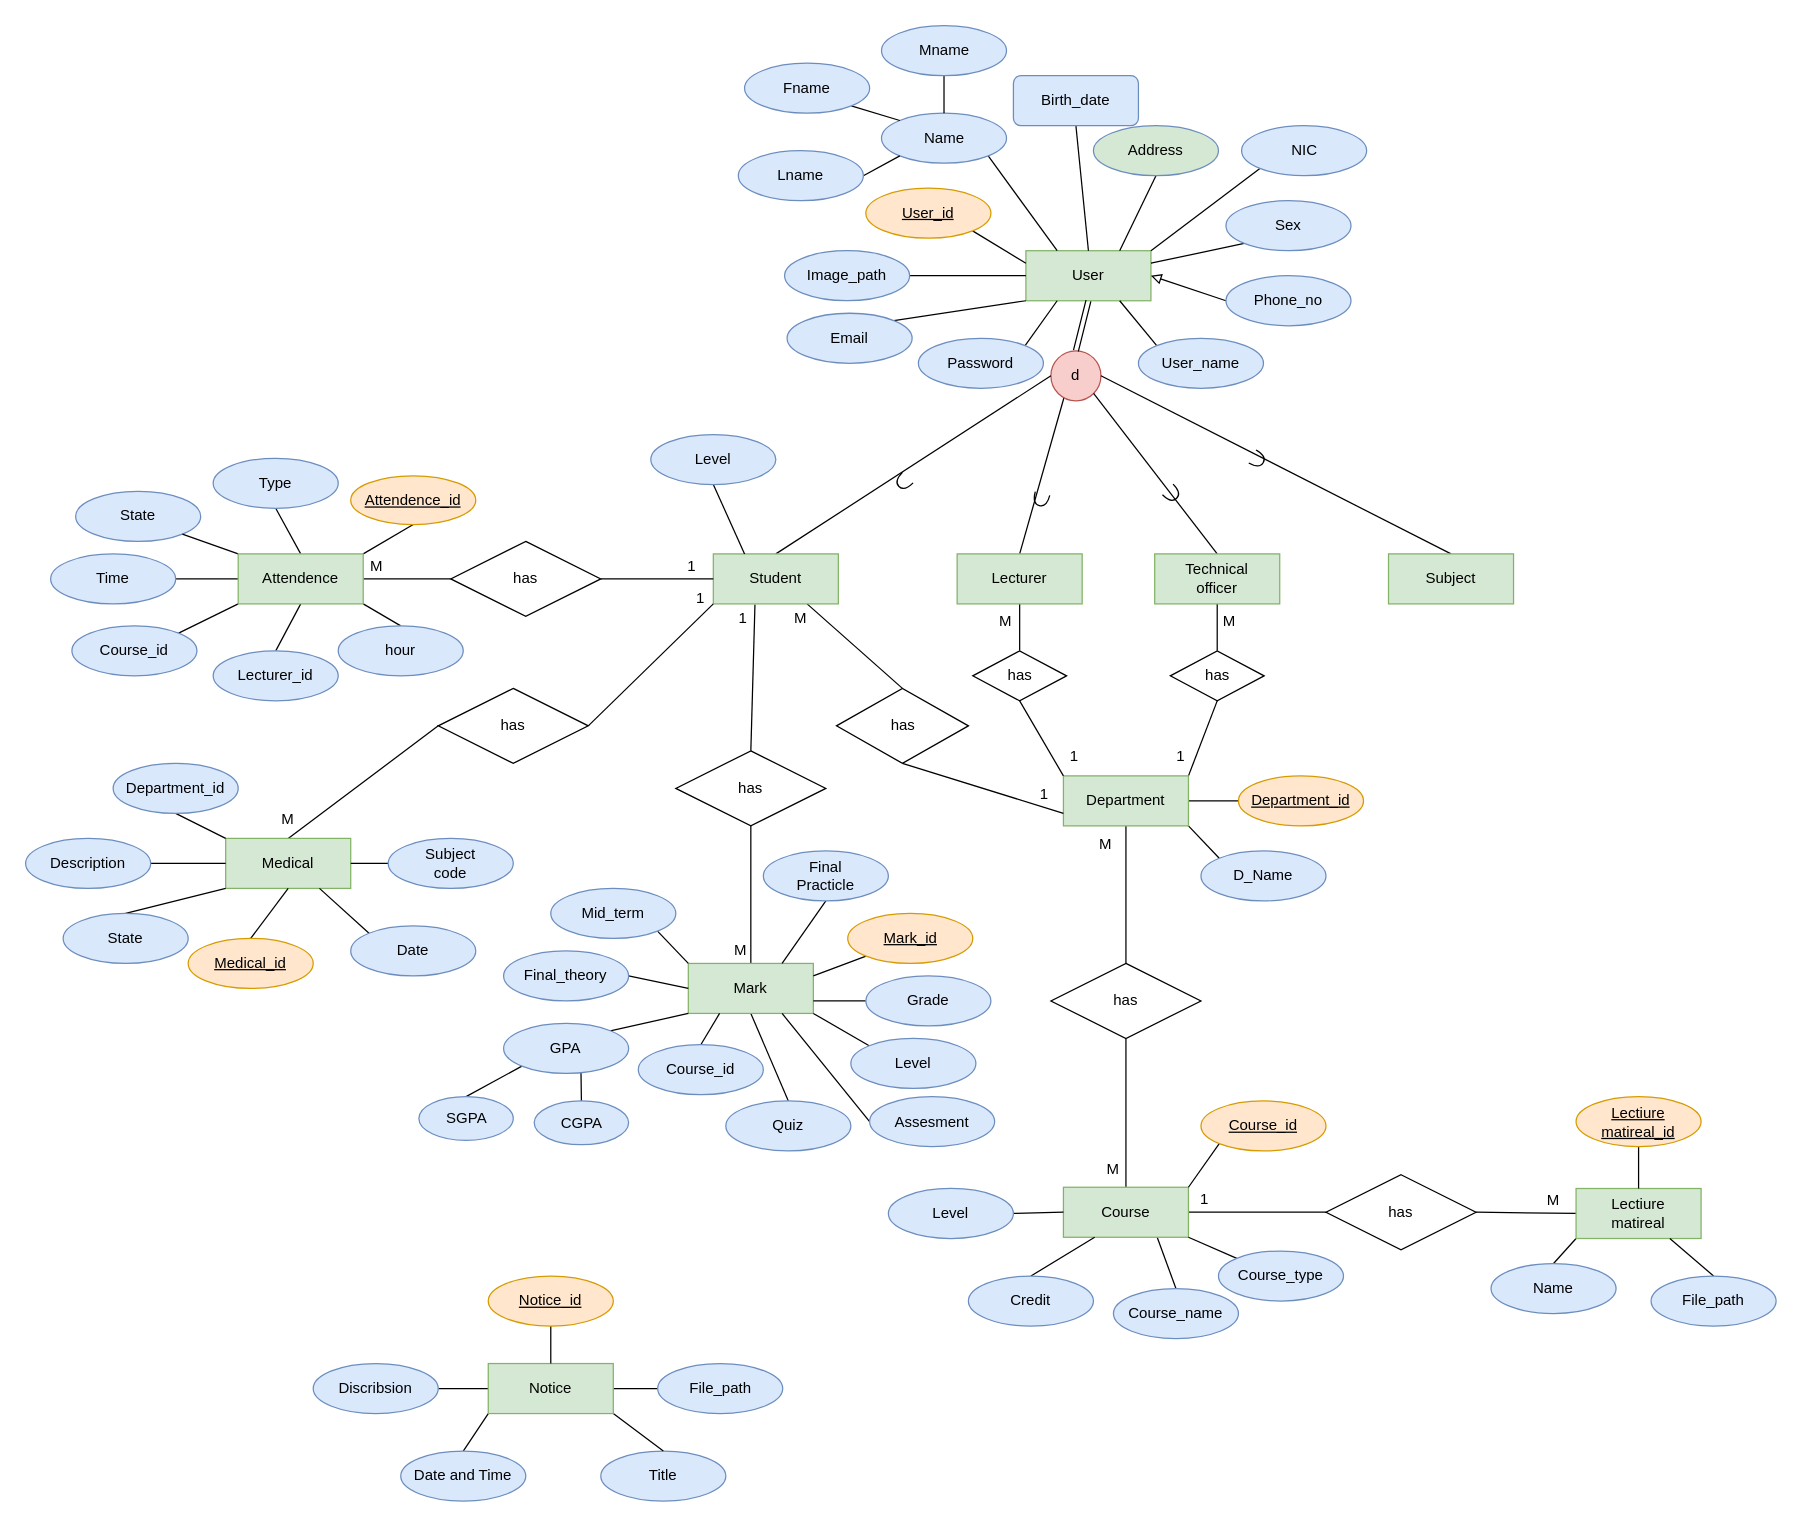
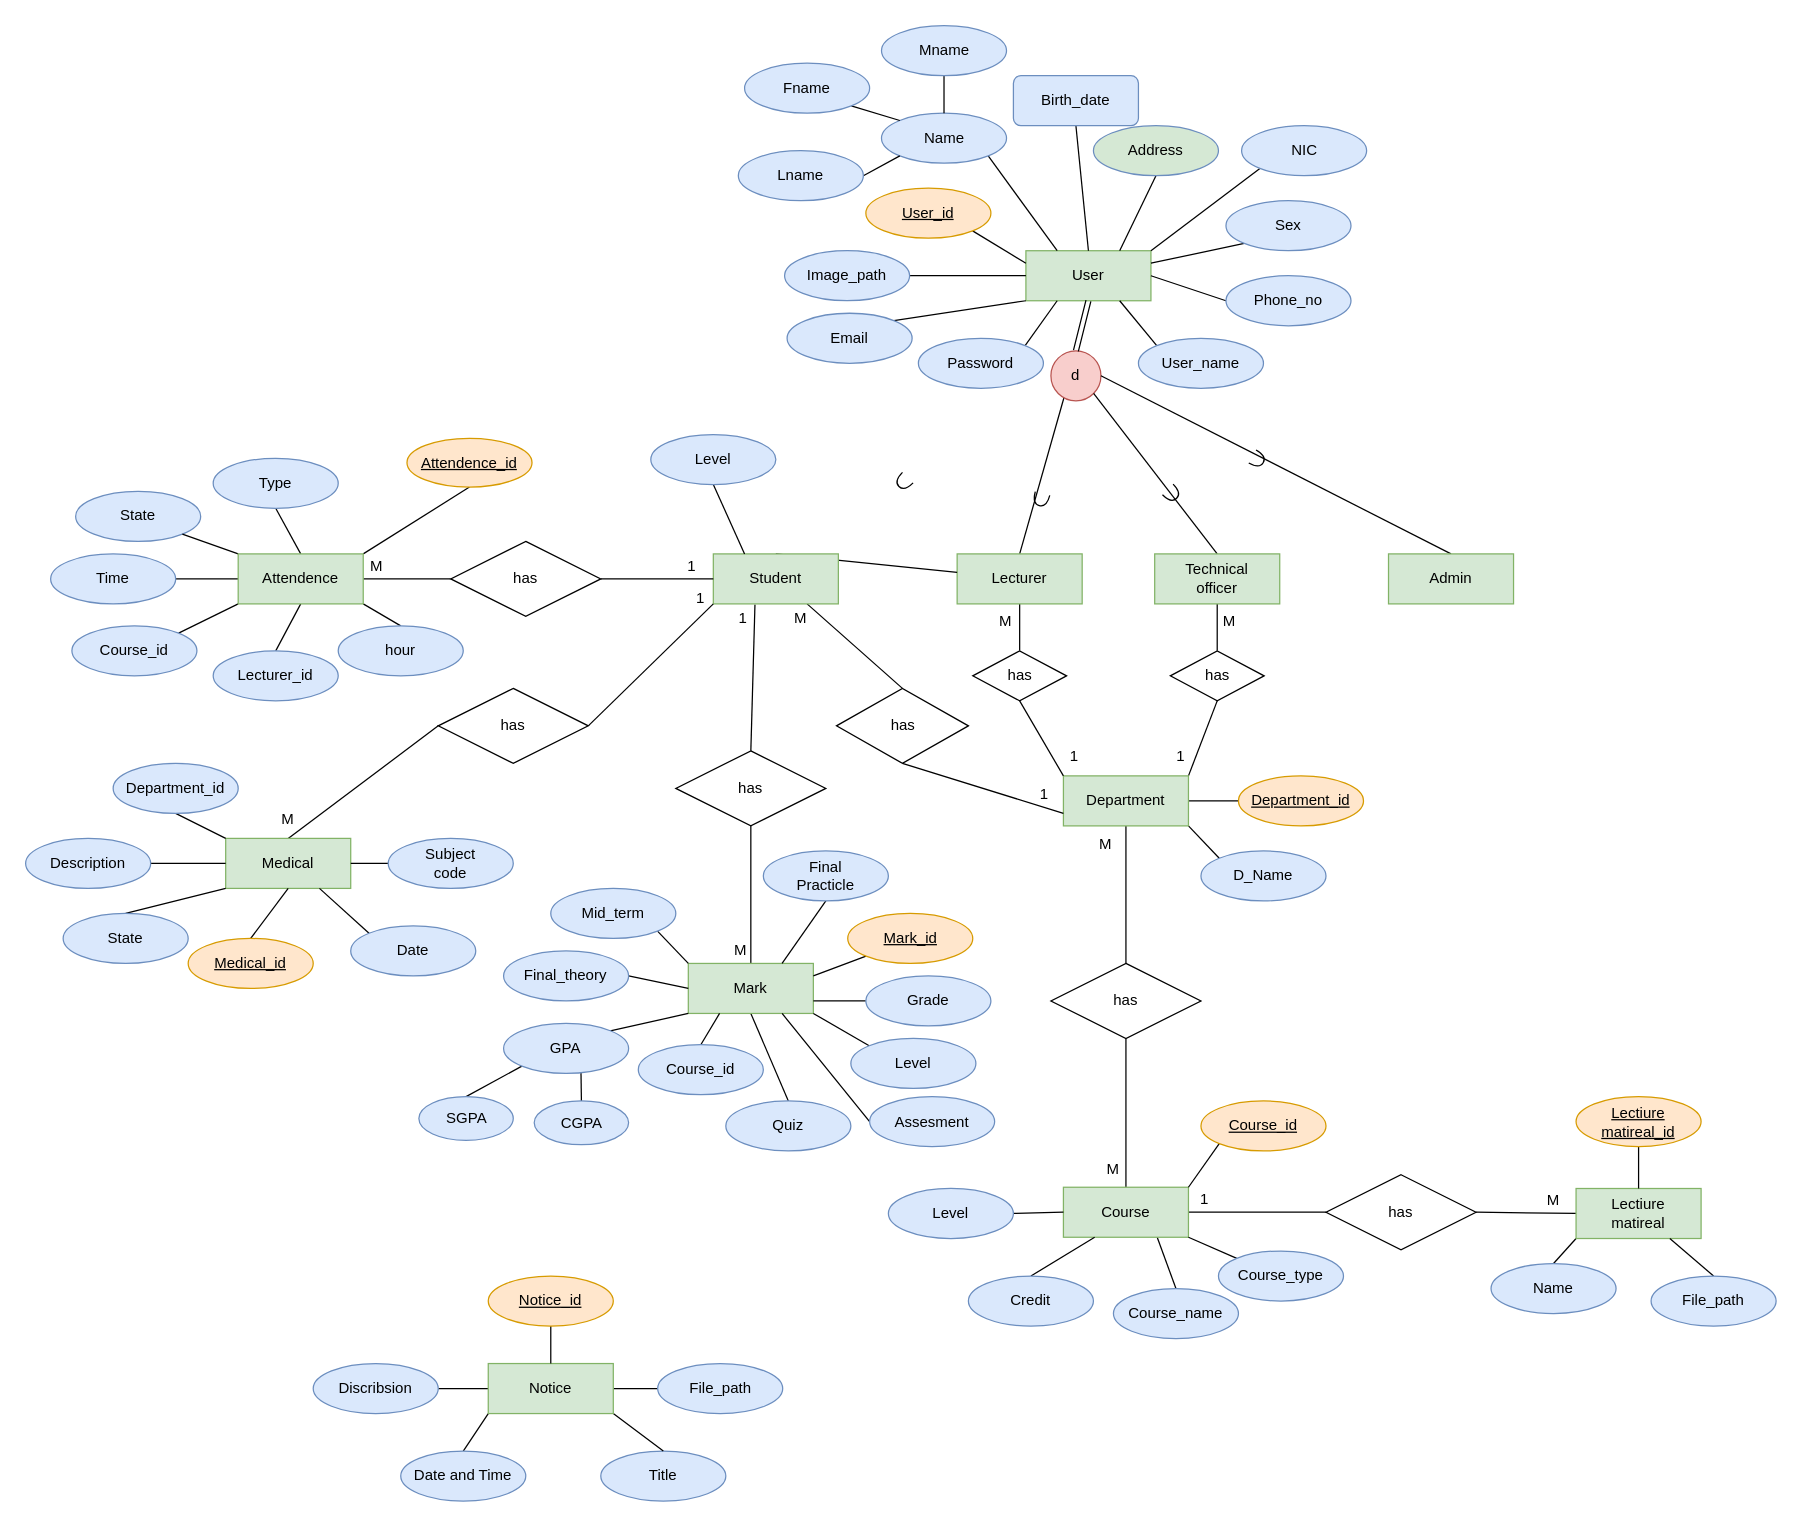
edge "Phone_no" -> "User": arrowhead block -> none
edge "d" -- "Student": now "Lecturer" -- "Student"
node "Attendence_id": moved (413, 500) -> (469, 463)
node "Subject": label "Subject" -> "Admin"
